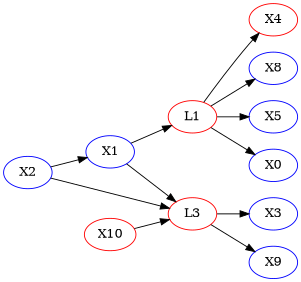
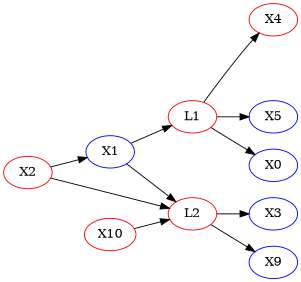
node "X8": removed
node "X2": color blue -> red
node "L3": label "L3" -> "L2"
